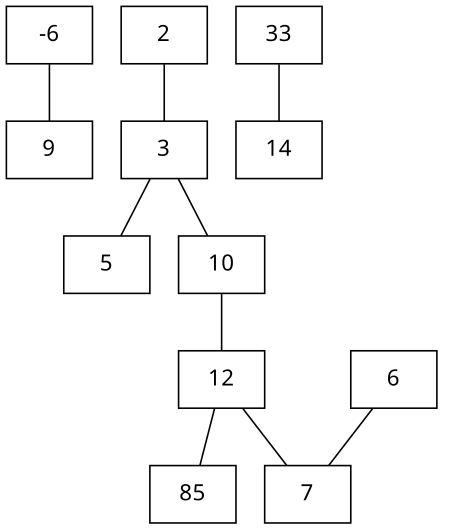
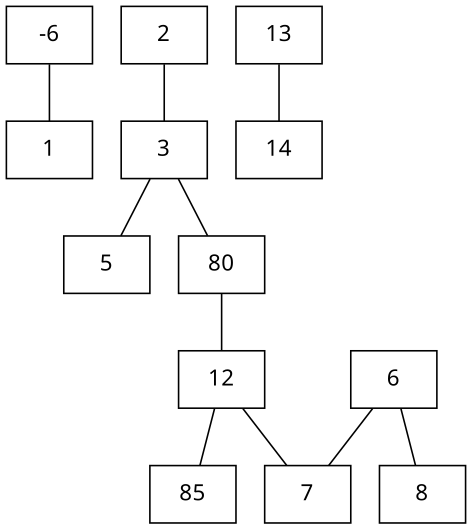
node "33": label "33" -> "13"
node "9": label "9" -> "1"
node "10": label "10" -> "80"
node "8": added
